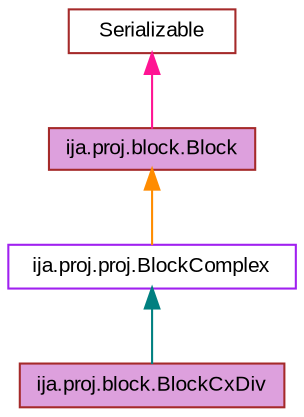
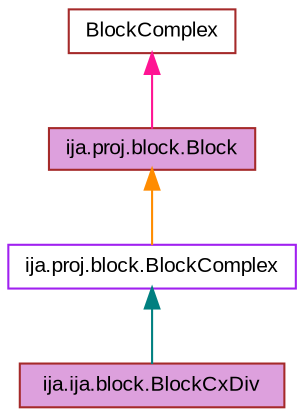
node "Serializable": label "Serializable" -> "BlockComplex"
node "ija.proj.proj.BlockComplex": label "ija.proj.proj.BlockComplex" -> "ija.proj.block.BlockComplex"
node "ija.proj.block.BlockCxDiv": label "ija.proj.block.BlockCxDiv" -> "ija.ija.block.BlockCxDiv"
